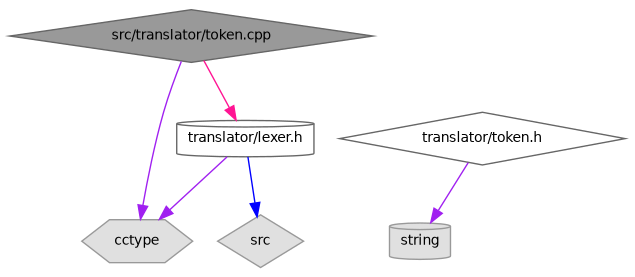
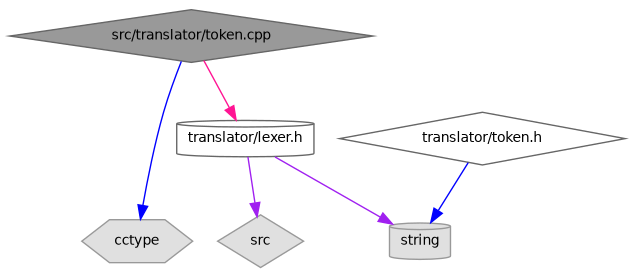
edge "src/translator/token.cpp" -> "cctype": color purple -> blue
edge "translator/lexer.h" -> "src": color blue -> purple
edge "translator/lexer.h" -> "cctype": now "translator/lexer.h" -> "string"
edge "translator/token.h" -> "string": color purple -> blue
